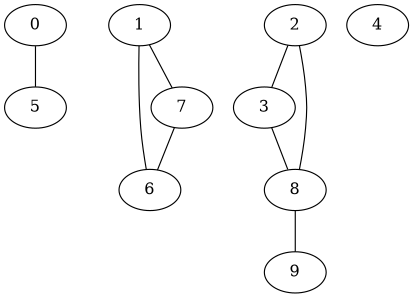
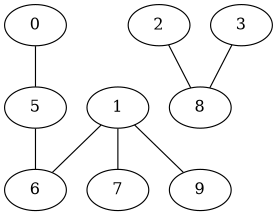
node "4": removed
edge "2" -- "3": removed
edge "7" -- "6": now "5" -- "6"
edge "8" -- "9": now "1" -- "9"
